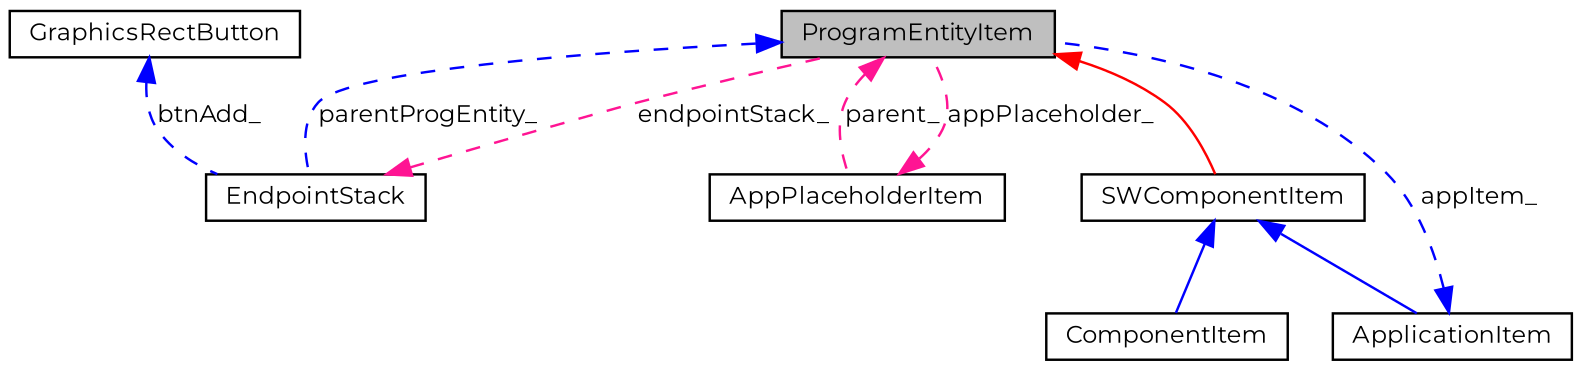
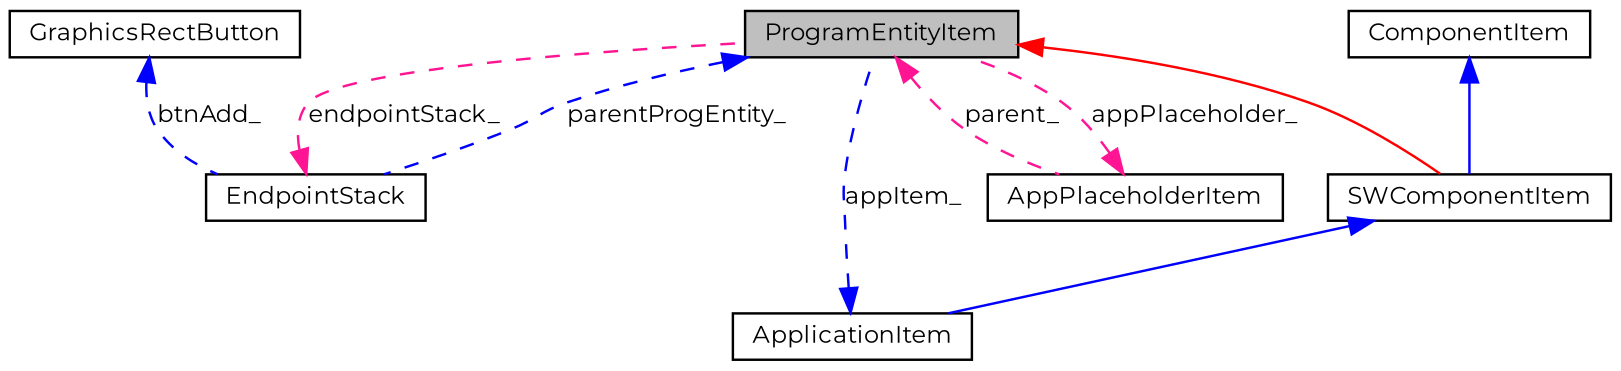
edge "ComponentItem" -> "SWComponentItem": reversed
